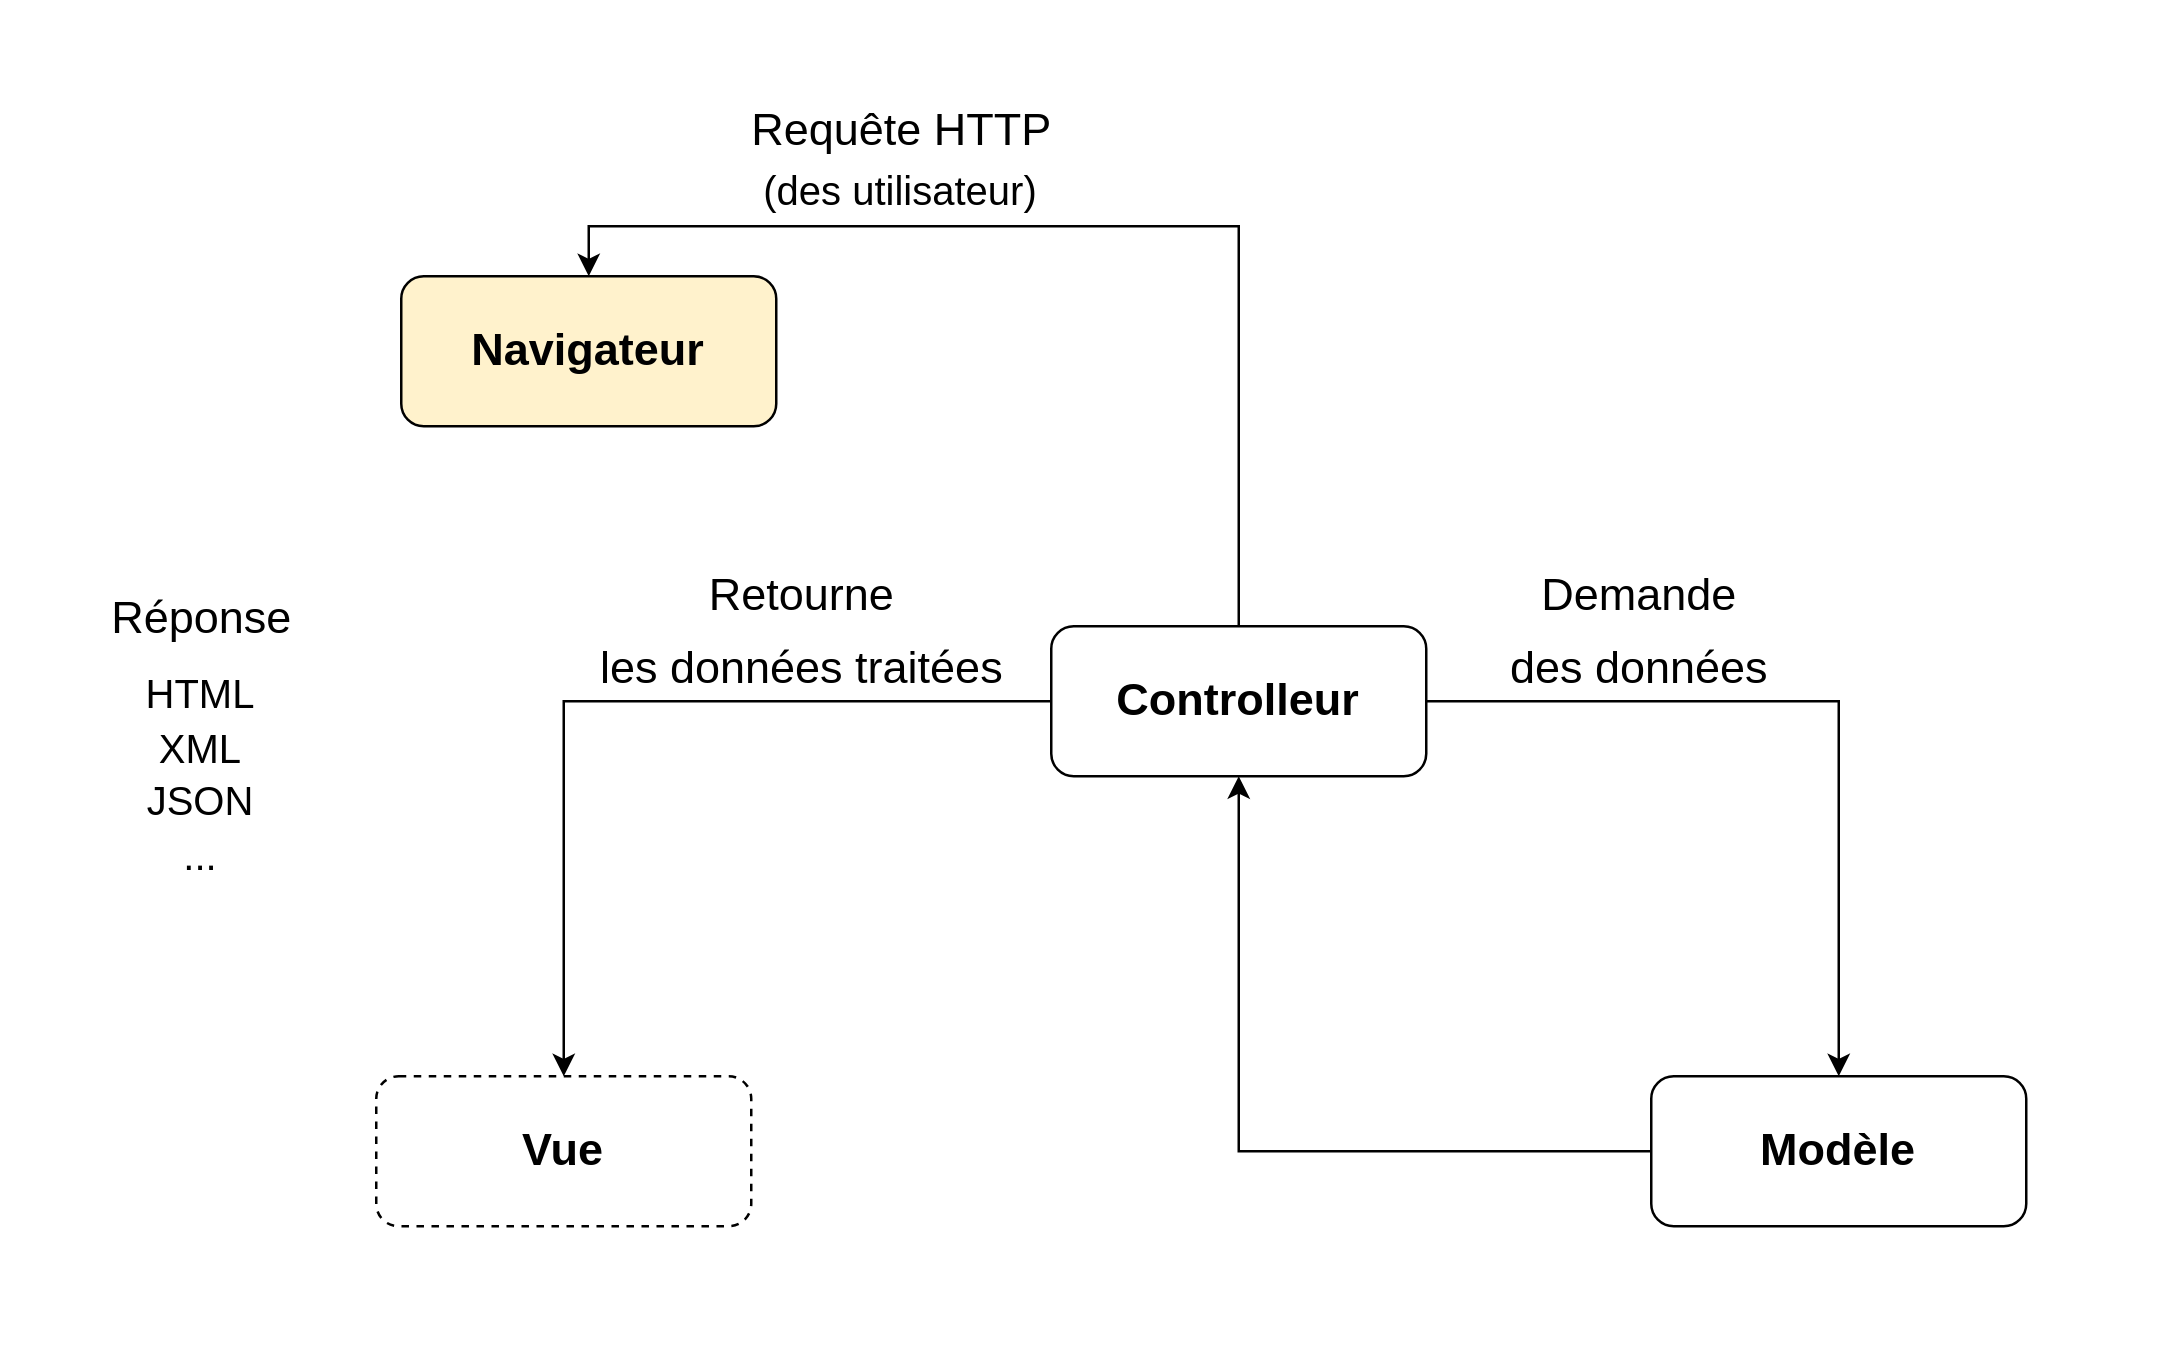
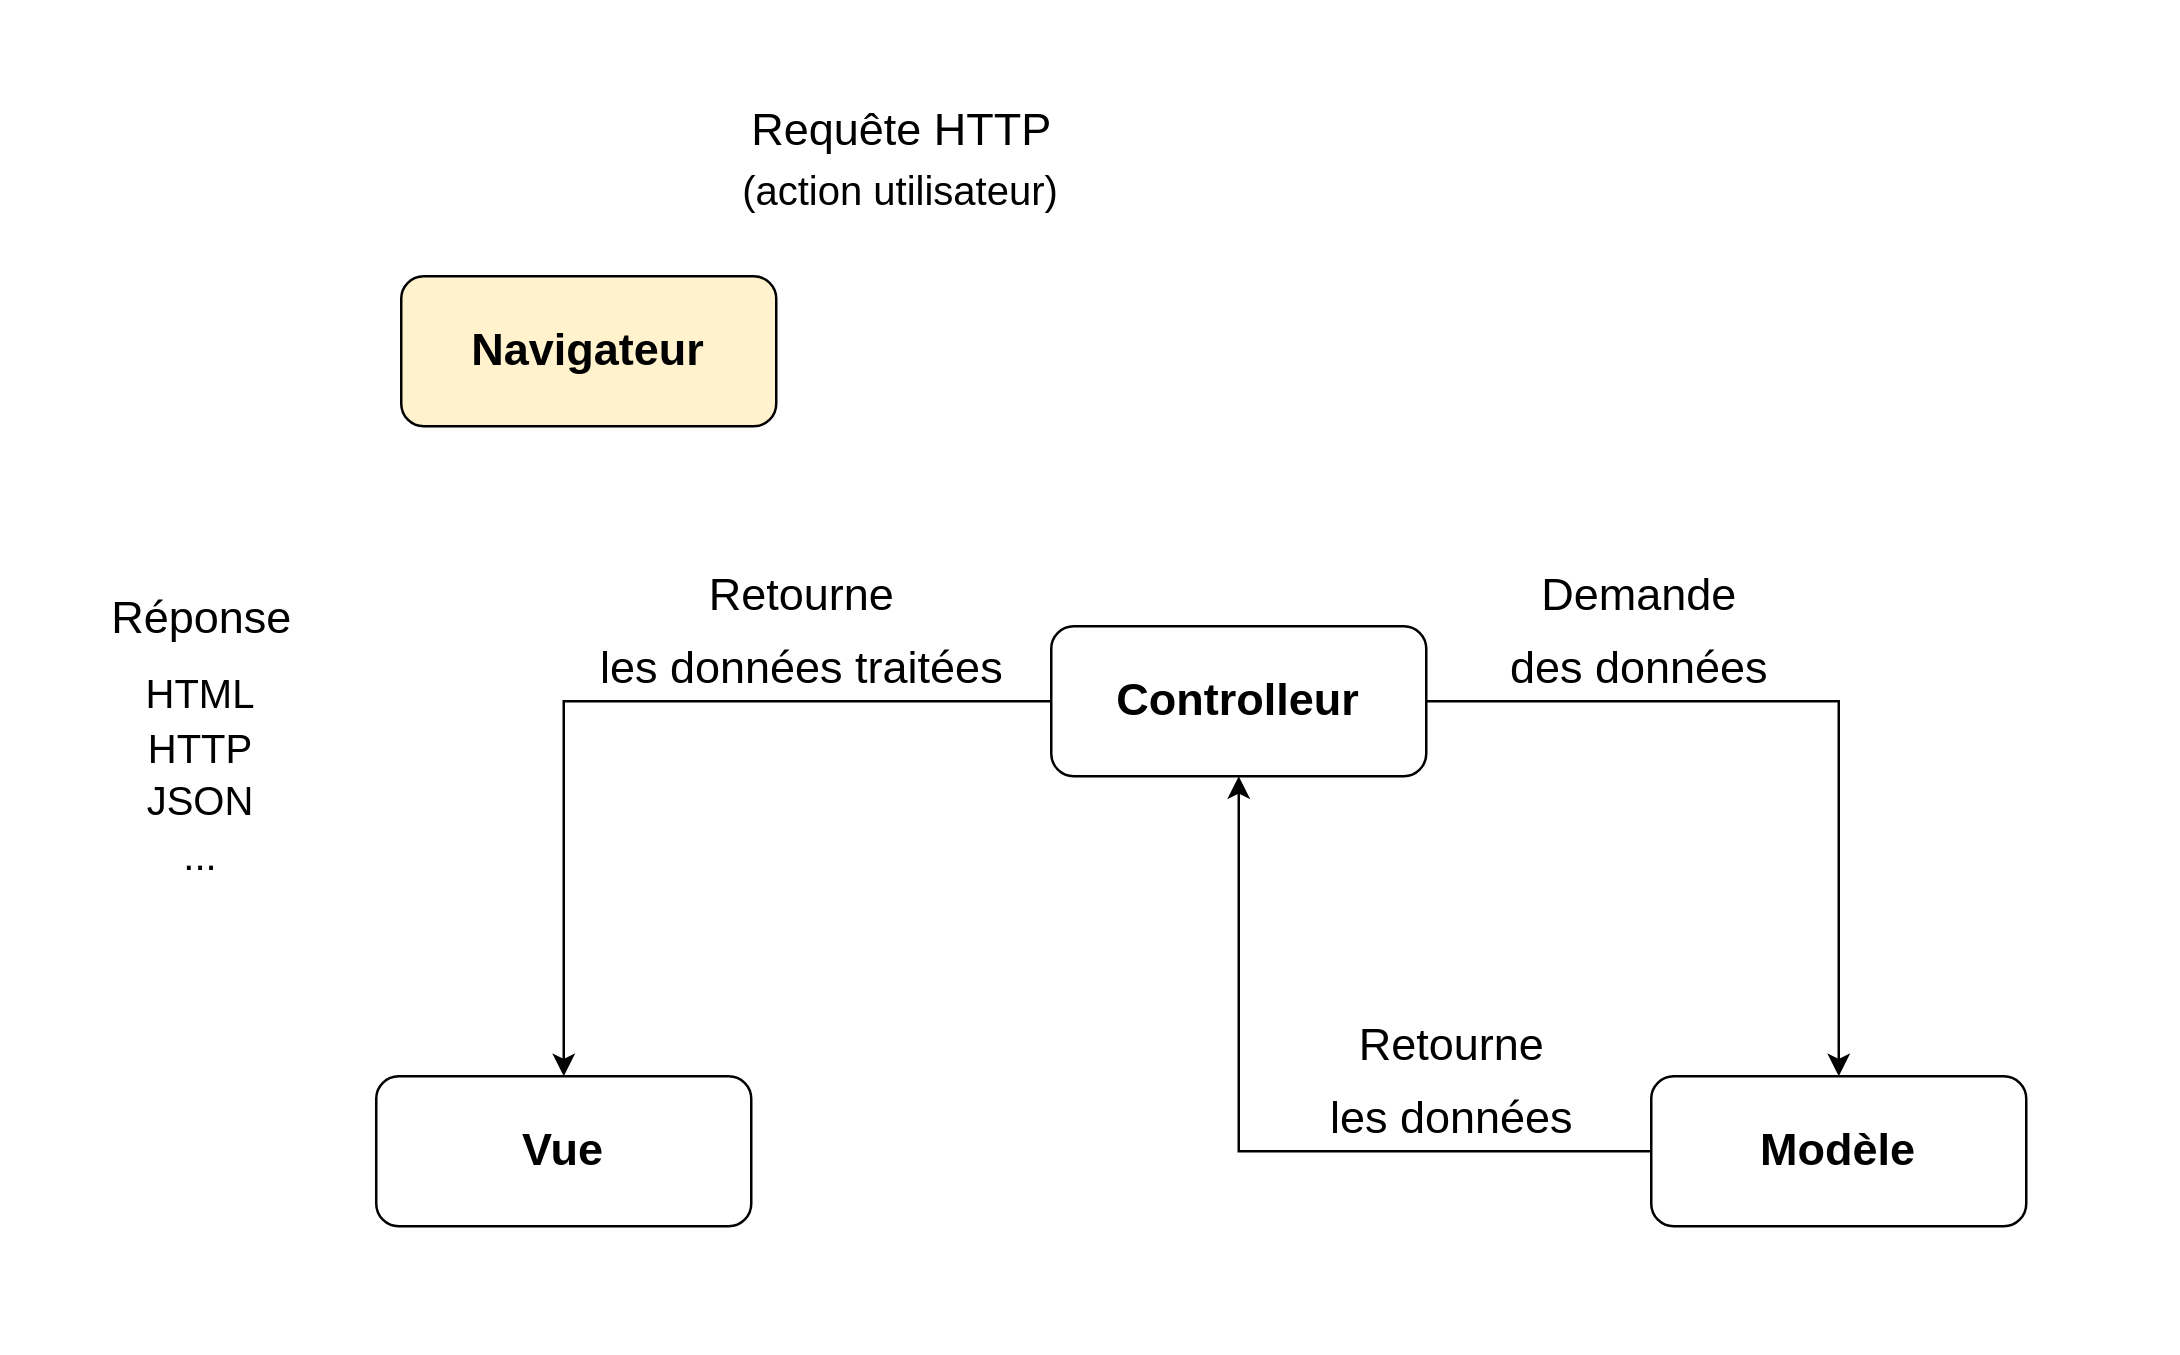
node "(des utilisateur)": label "(des utilisateur)" -> "(action utilisateur)"
edge "Controlleur" -> "Navigateur": removed
node "HTMLXMLJSON...": label "HTMLXMLJSON..." -> "HTMLHTTPJSON..."
node "Retourne les données": added
node "Vue": style dashed -> solid
